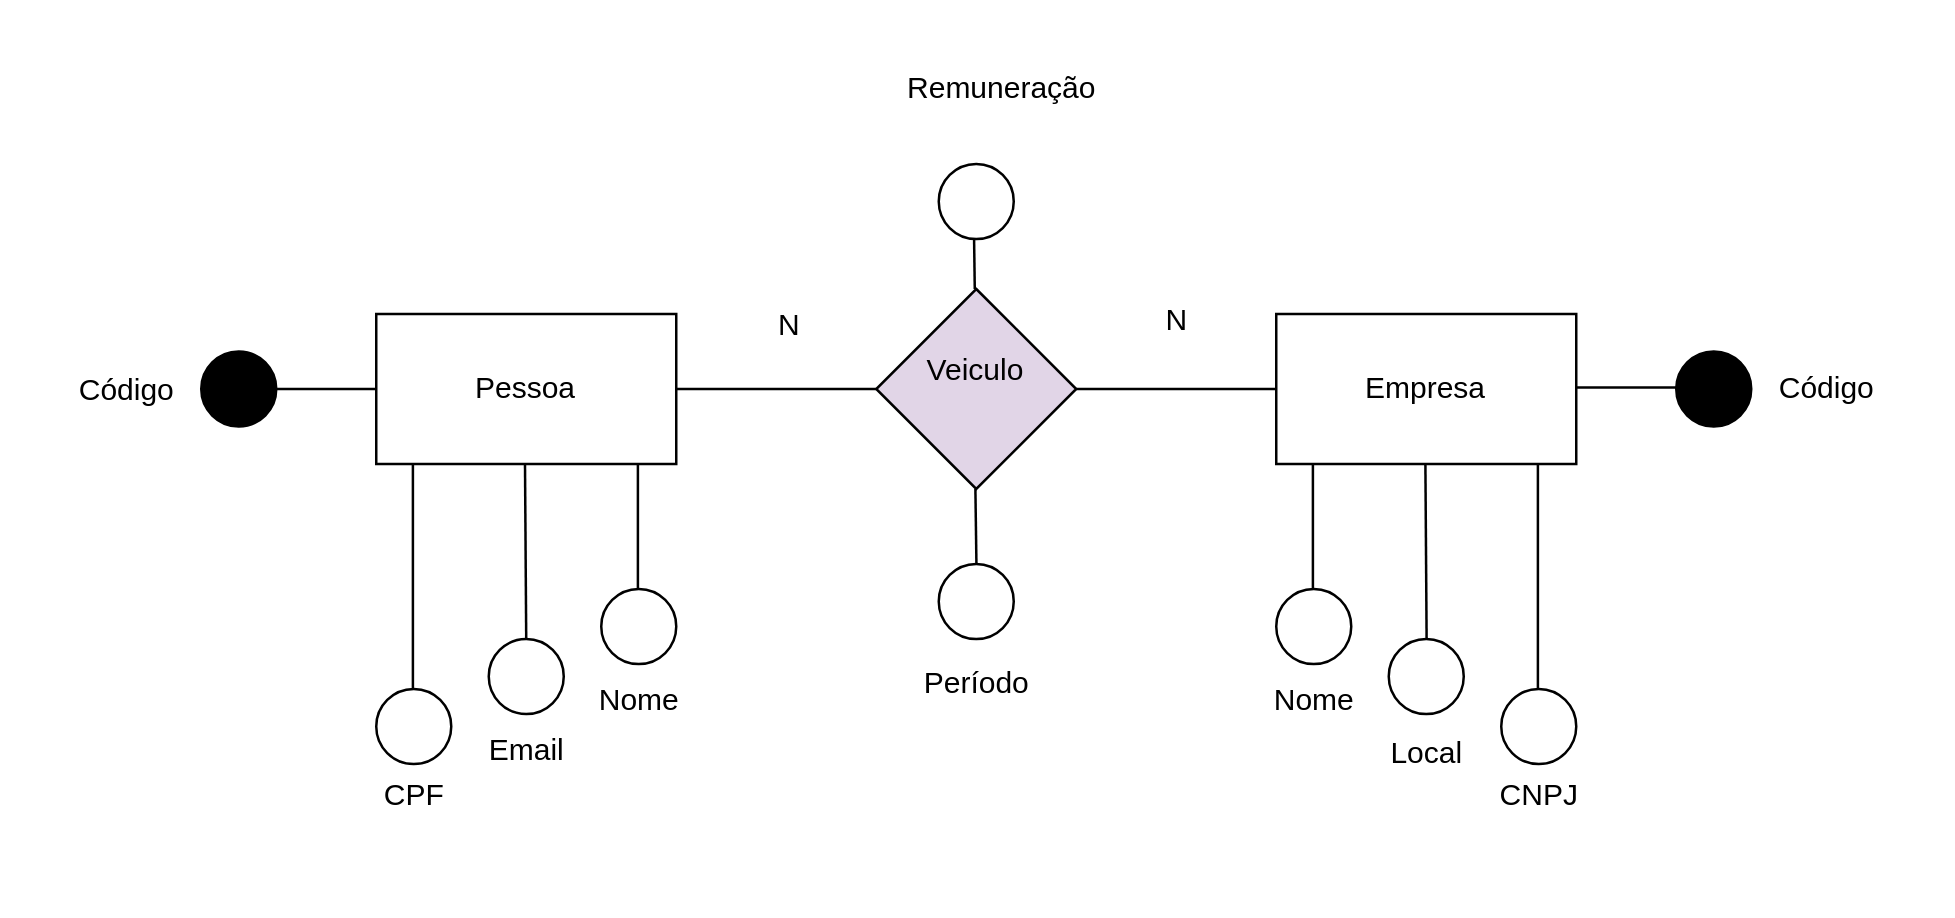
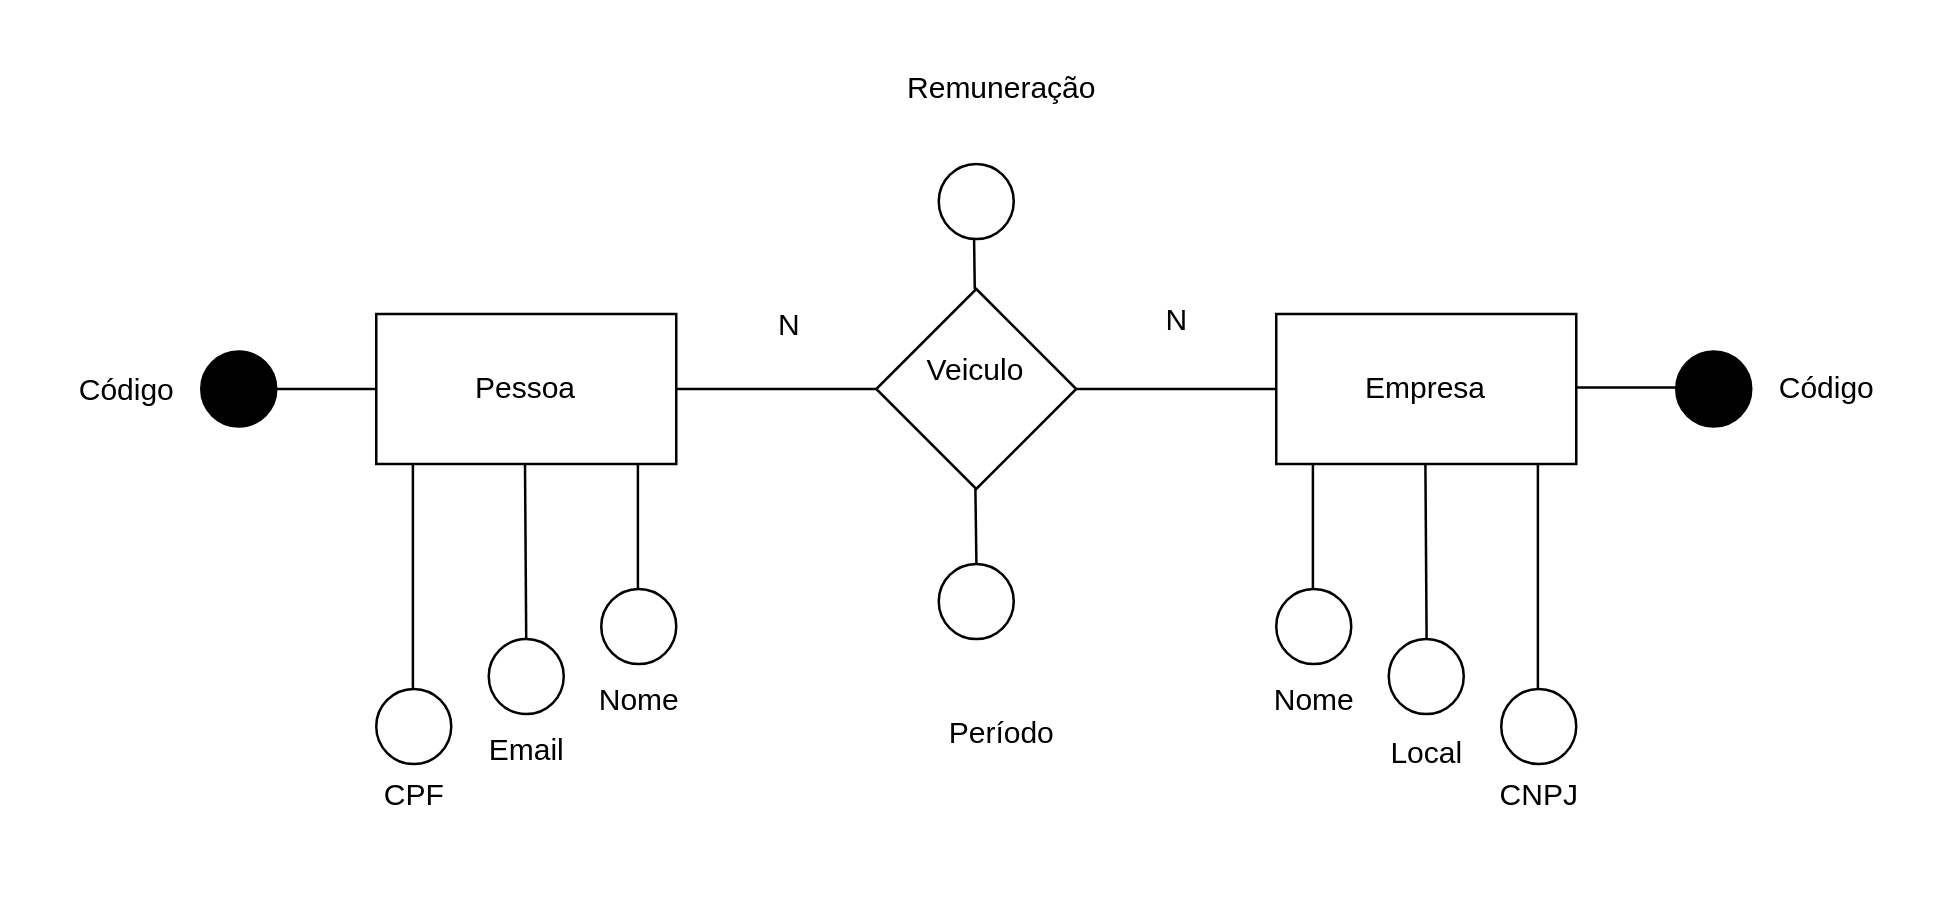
node "Veiculo": fillcolor #e1d5e7 -> #ffffff
node "Período": moved (976, 684) -> (1001, 734)
